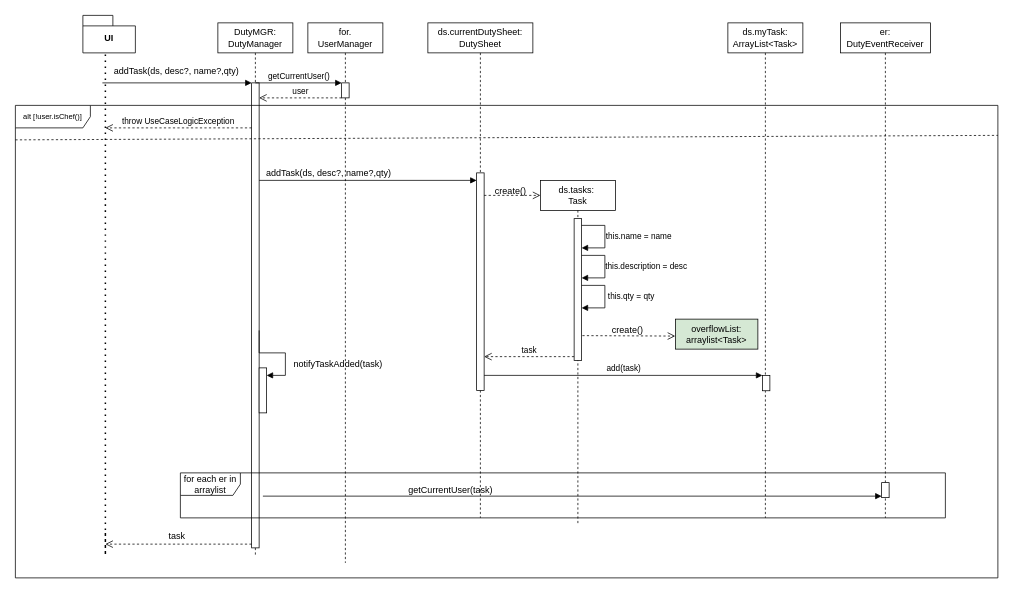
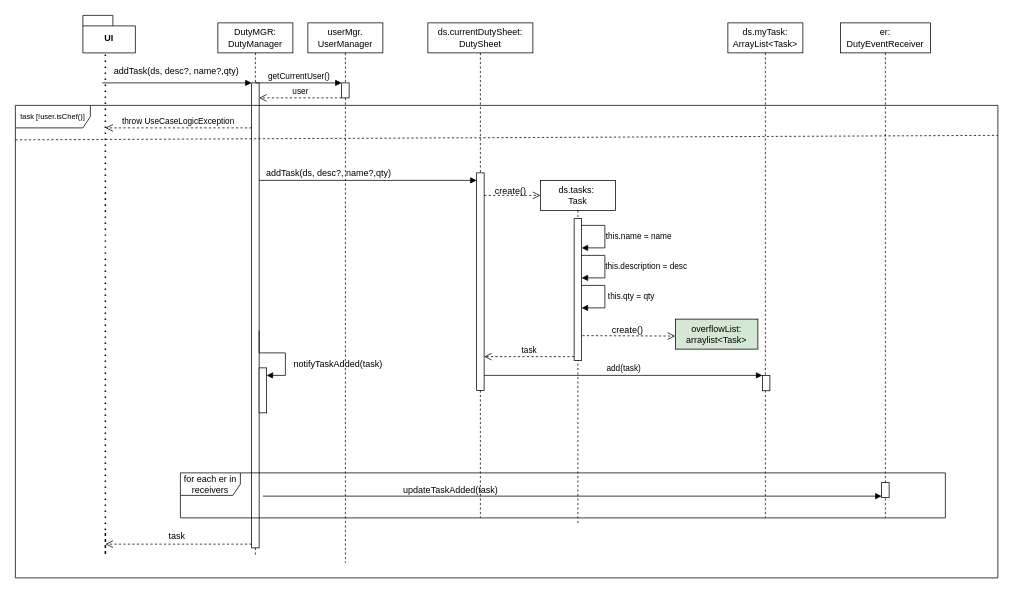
node "for. UserManager": label "for. UserManager" -> "userMgr. UserManager"
node "alt [!user.isChef()]": label "alt [!user.isChef()]" -> "task [!user.isChef()]"
node "for each er in arraylist": label "for each er in arraylist" -> "for each er in receivers"
node "getCurrentUser(task)": label "getCurrentUser(task)" -> "updateTaskAdded(task)"
